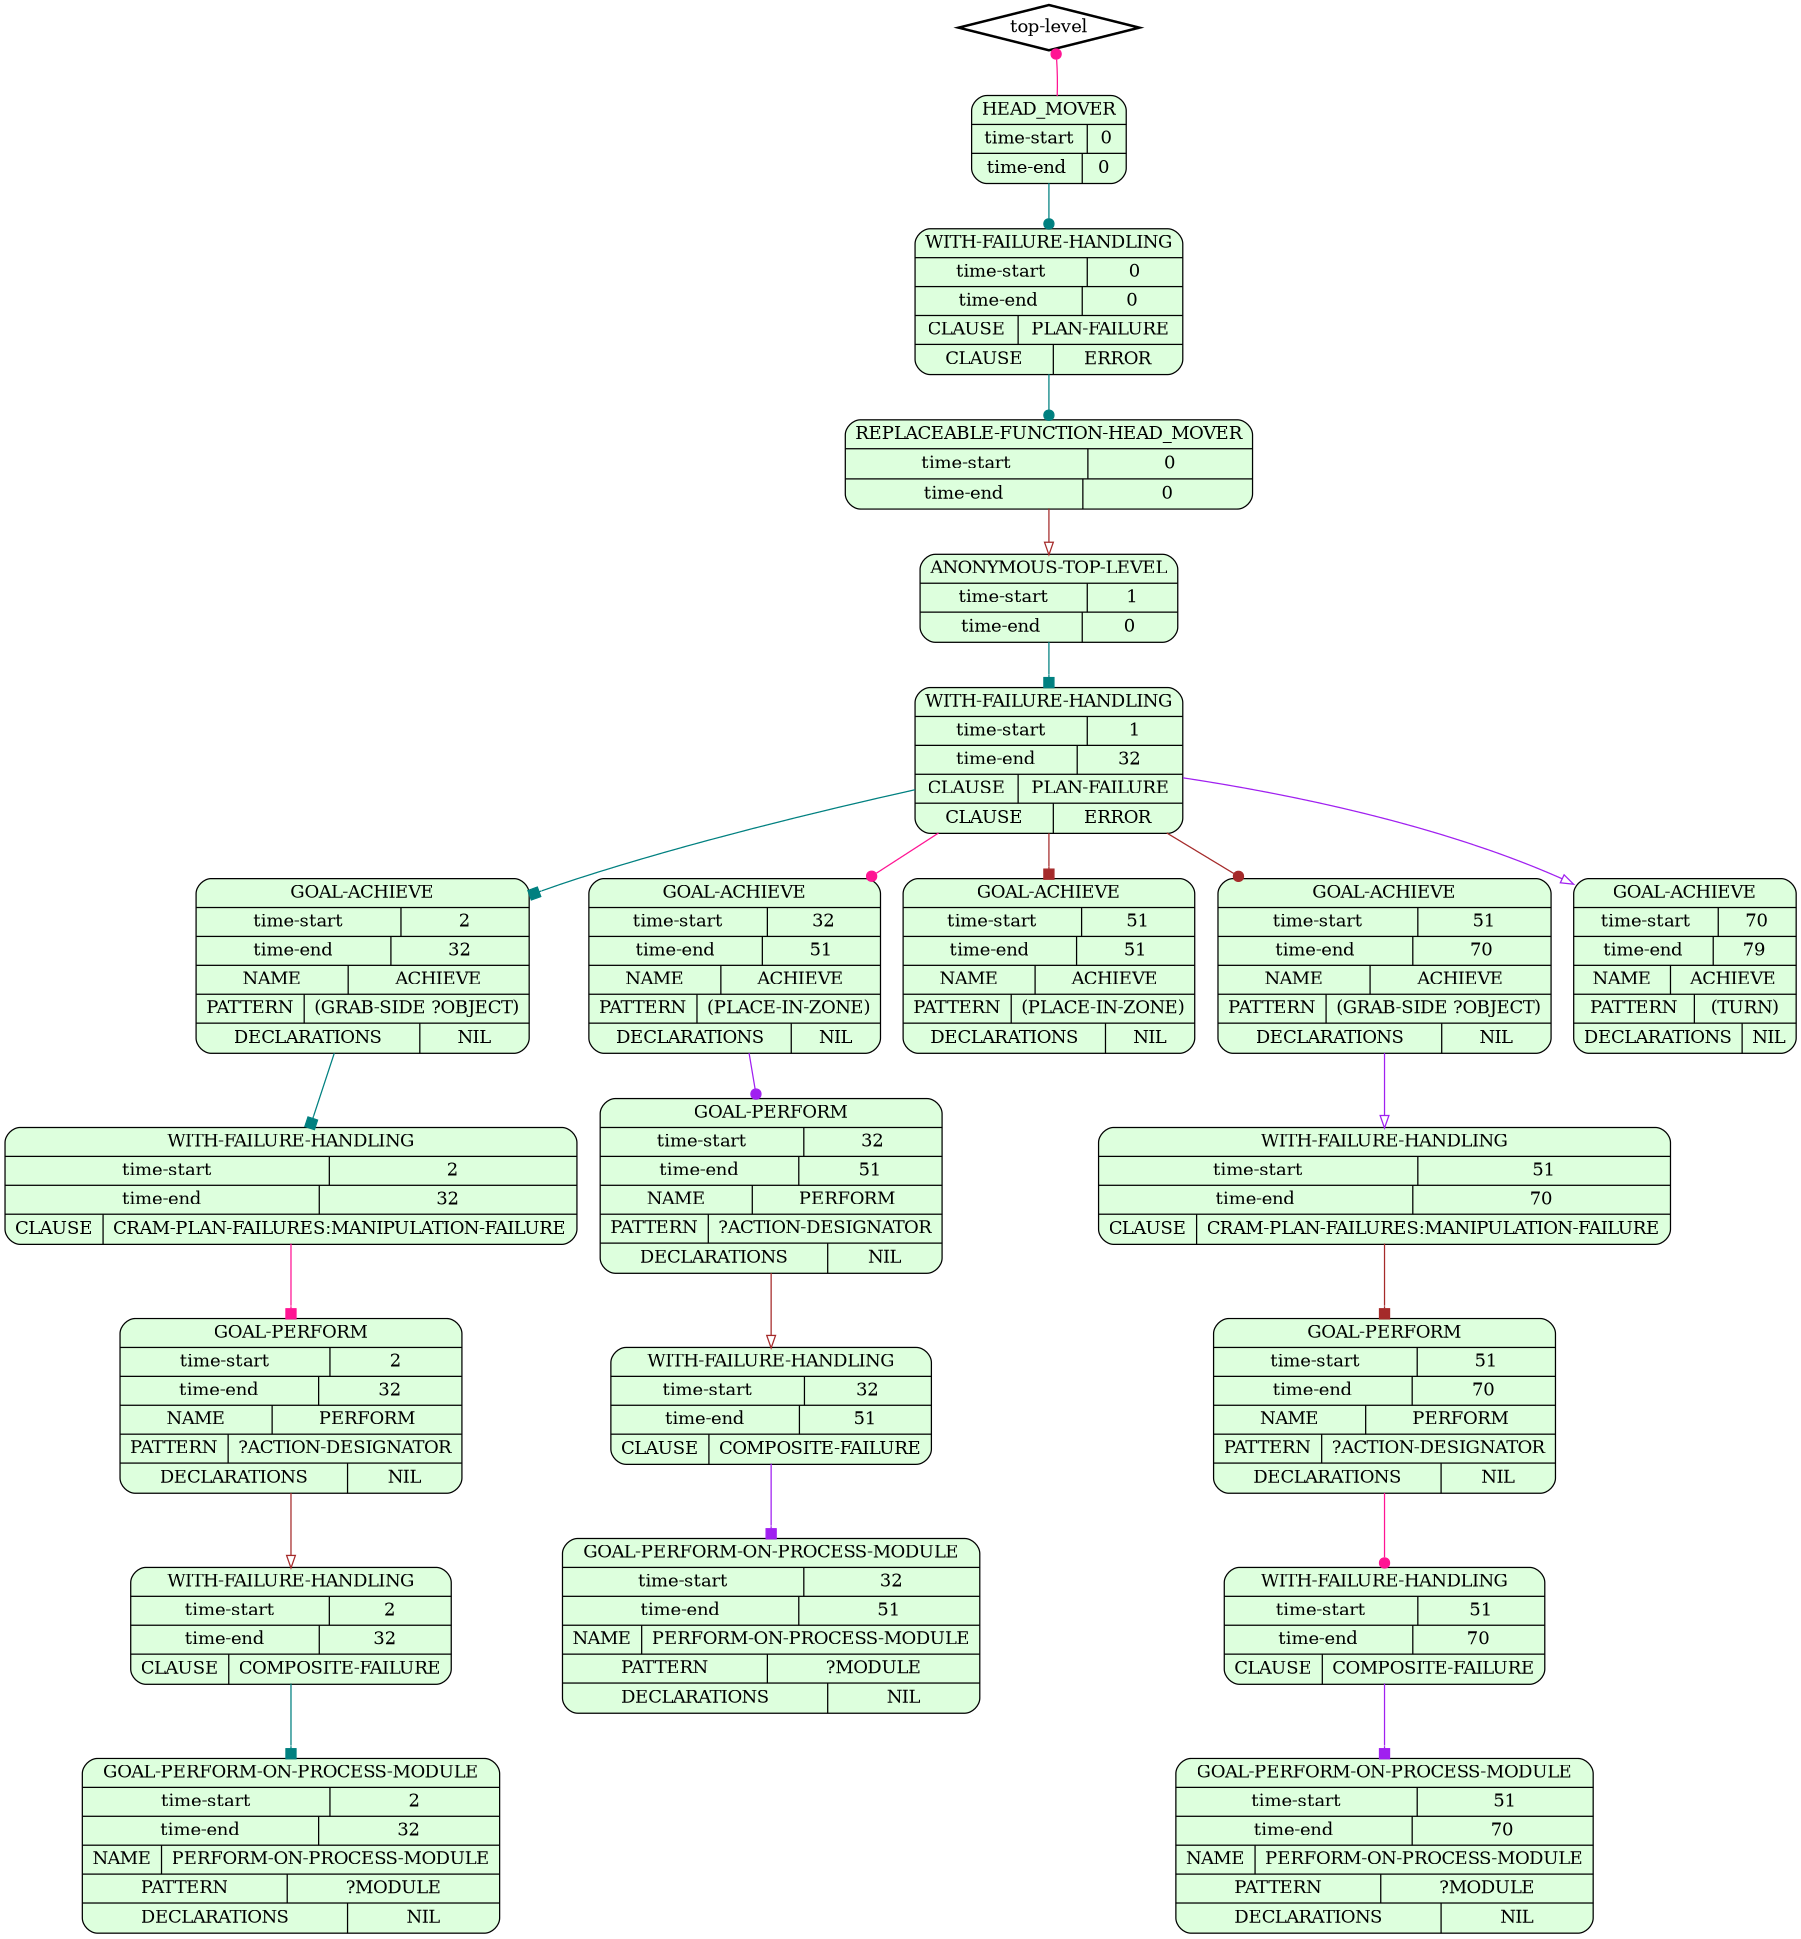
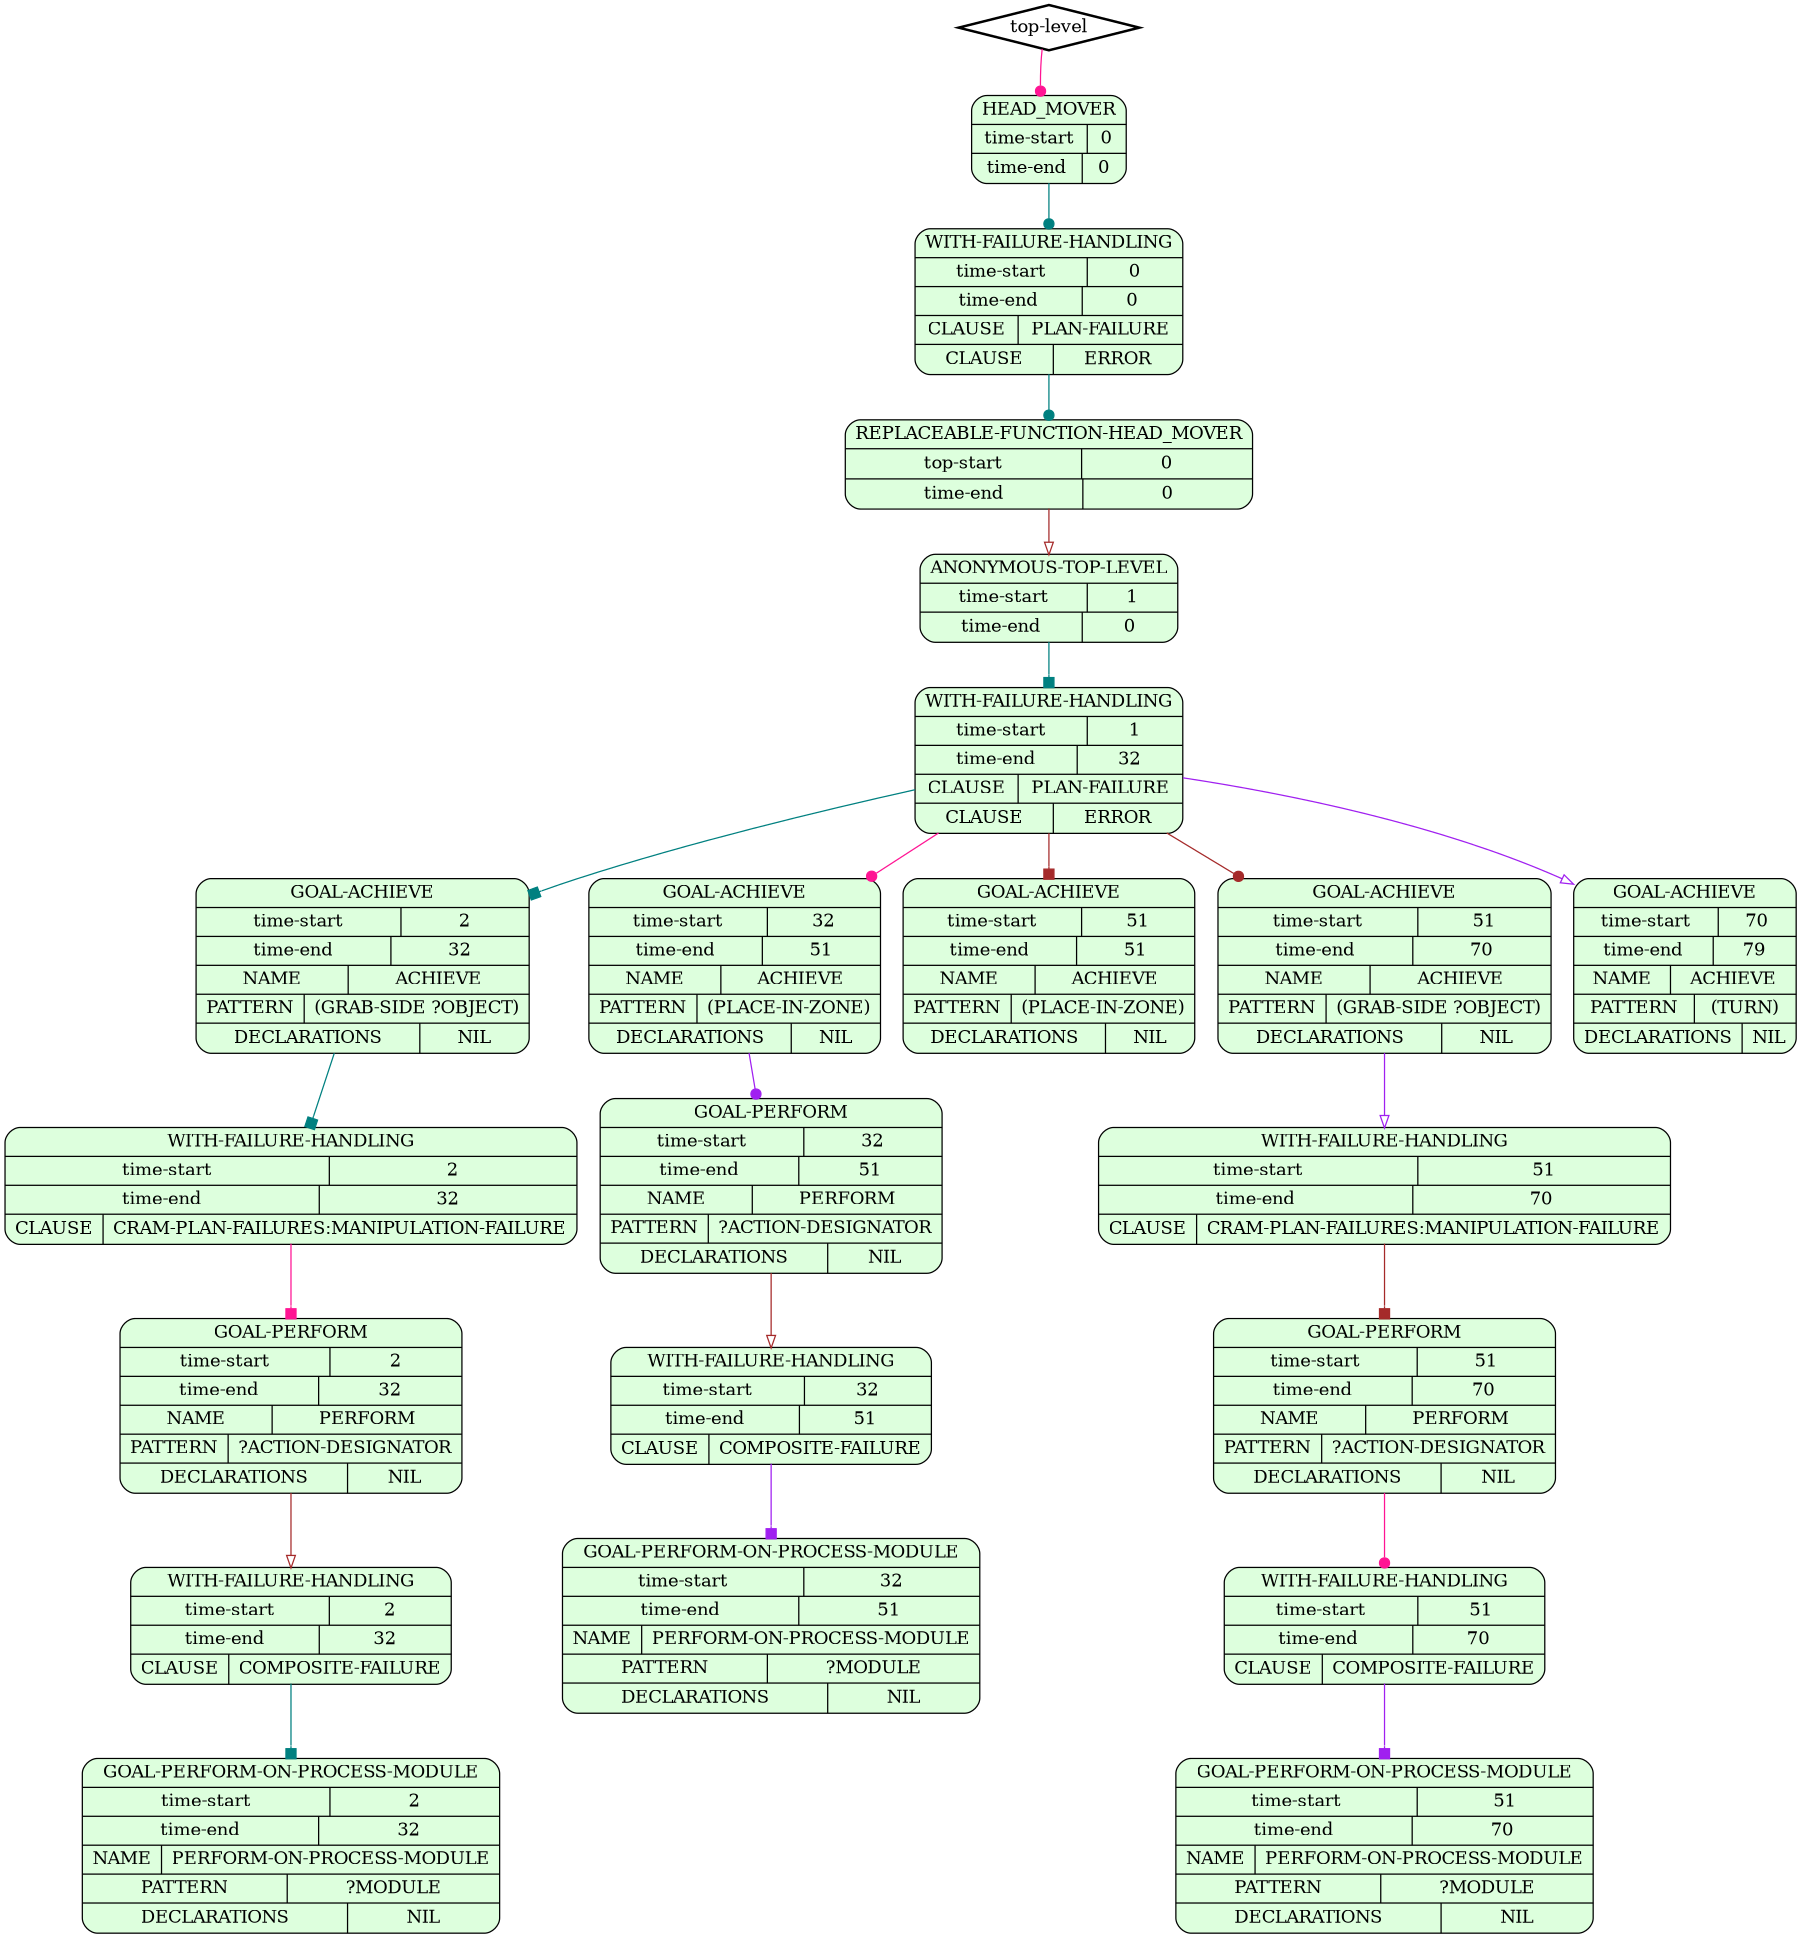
edge "HEAD_MOVER" -> "top-level": reversed
node "REPLACEABLE-FUNCTION-HEAD_MOVER": text "time-start" -> "top-start"
